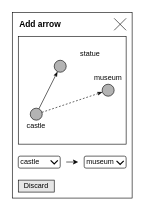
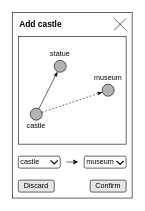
node "Add arrow": label "Add arrow" -> "Add castle"
node "statue": moved (90, 54) -> (60, 54)
node "Discard": shape rectangle -> rounded rectangle
node "Confirm": added
